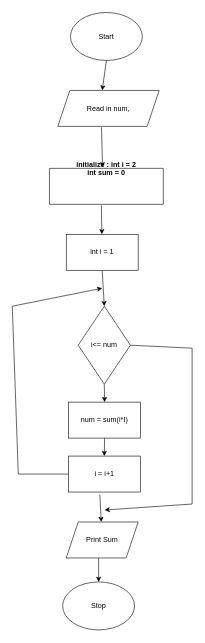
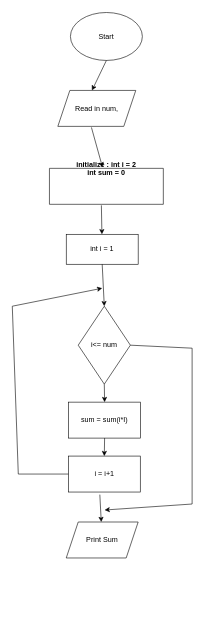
node "Read in num,": size 101x36 -> 78x36
node "int i = 1": size 72x36 -> 72x30
node "num = sum(i*I)": label "num = sum(i*I)" -> "sum = sum(i*I)"
edge "Print Sum" -> "Stop": removed
node "Stop": removed
